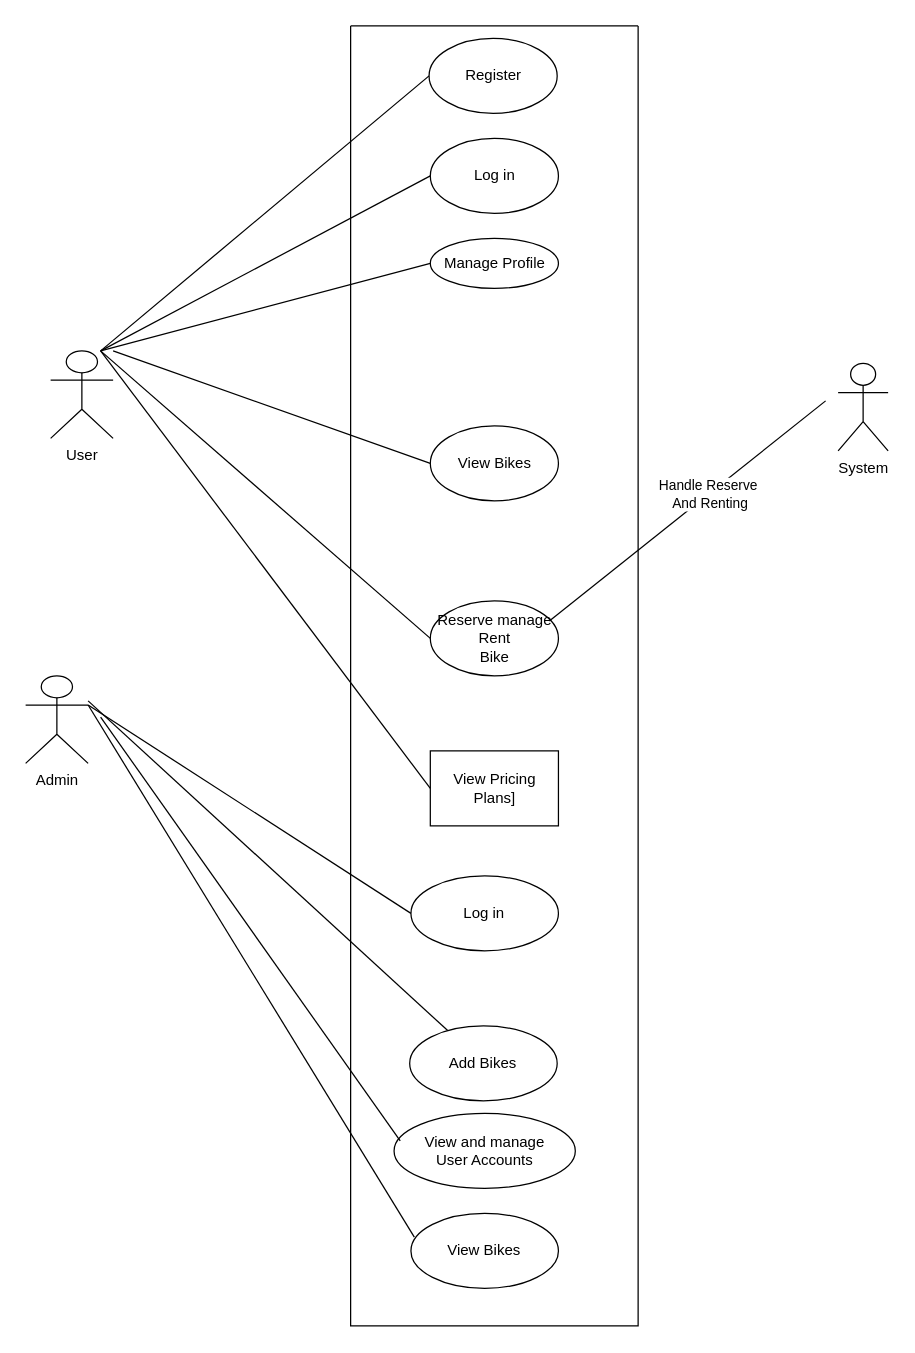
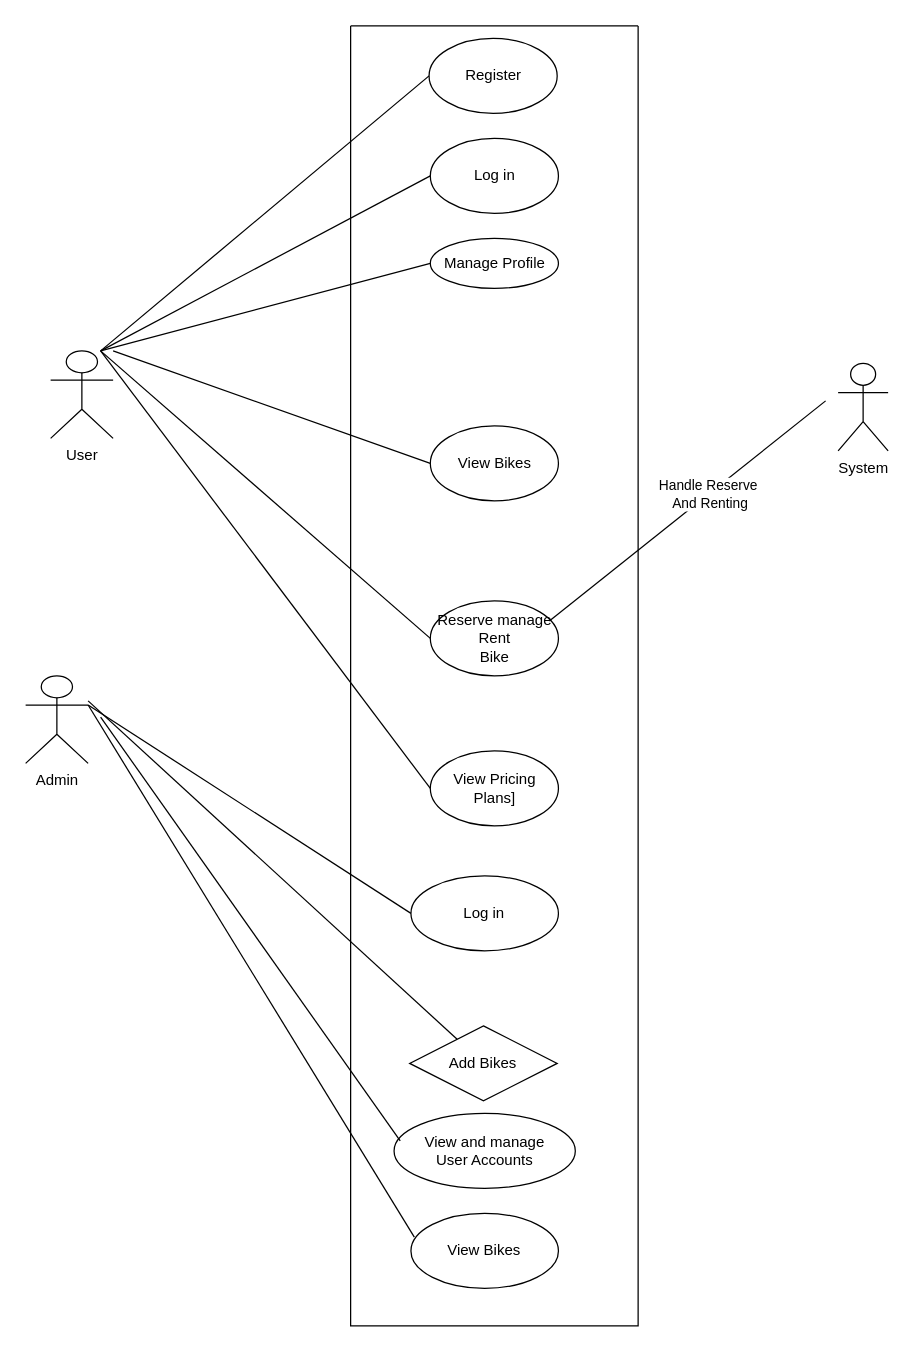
node "View Pricing Plans]": shape rectangle -> ellipse
node "Add Bikes": shape ellipse -> diamond
